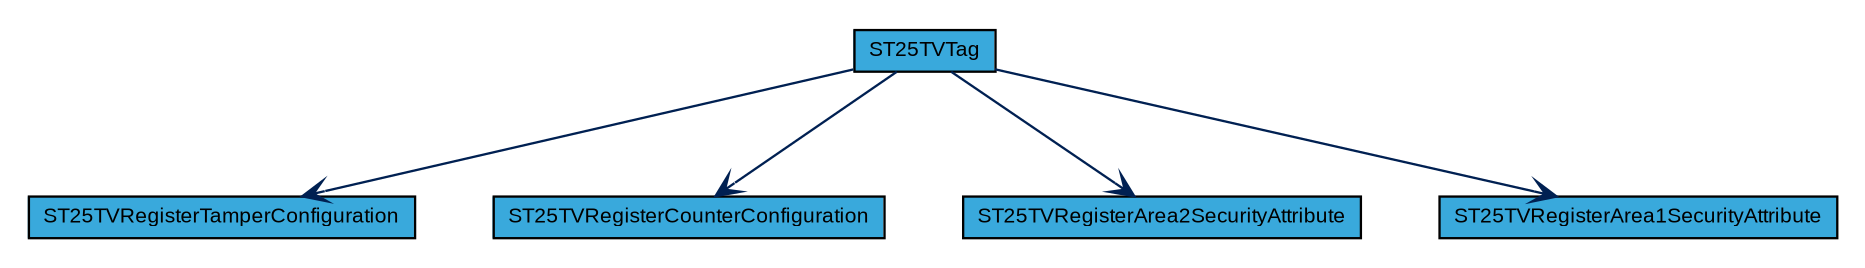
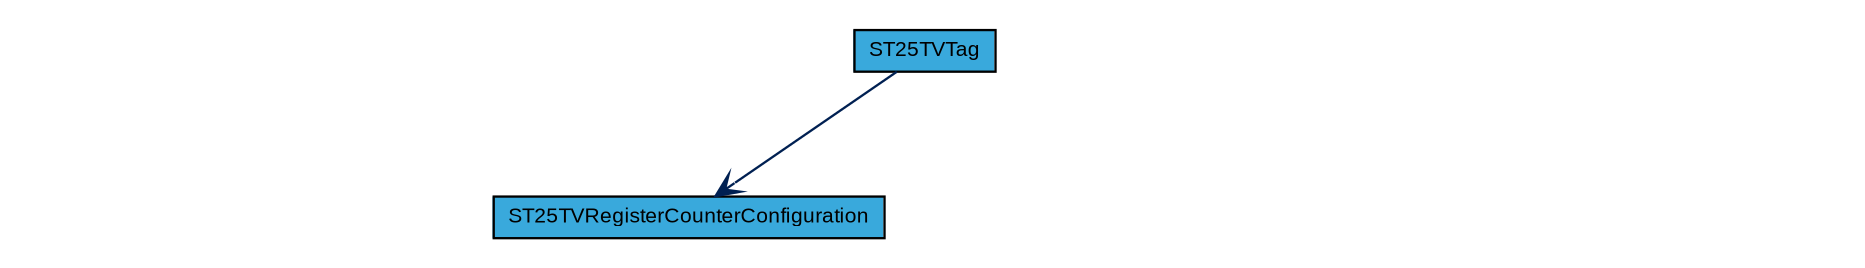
node "ST25TVRegisterTamperConfiguration": removed
node "ST25TVRegisterArea2SecurityAttribute": removed
node "ST25TVRegisterArea1SecurityAttribute": removed
